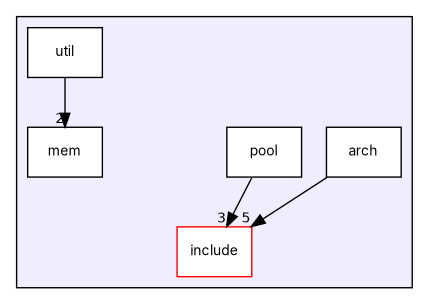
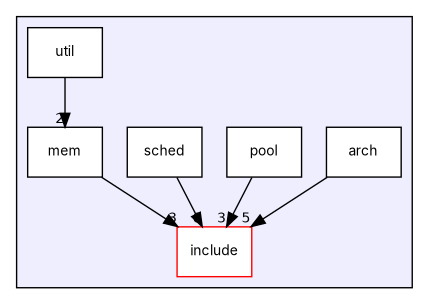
node "sched": added
edge "mem" -> "include": added
